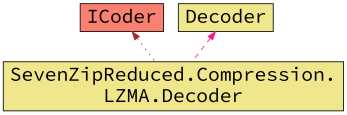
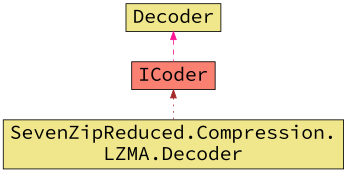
edge "SevenZipReduced.Compression. LZMA.Decoder" -> "Decoder": now "ICoder" -> "Decoder"
